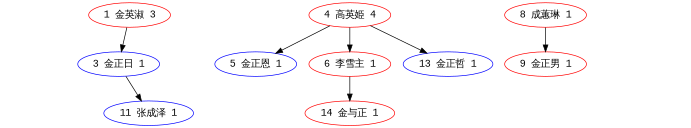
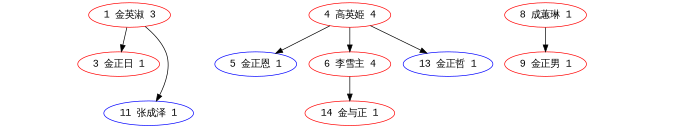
node "3 金正日 1": color blue -> red
node "6 李雪主 1": label "6 李雪主 1" -> "6 李雪主 4"
edge "3 金正日 1" -> "11 张成泽 1": now "1 金英淑 3" -> "11 张成泽 1"
